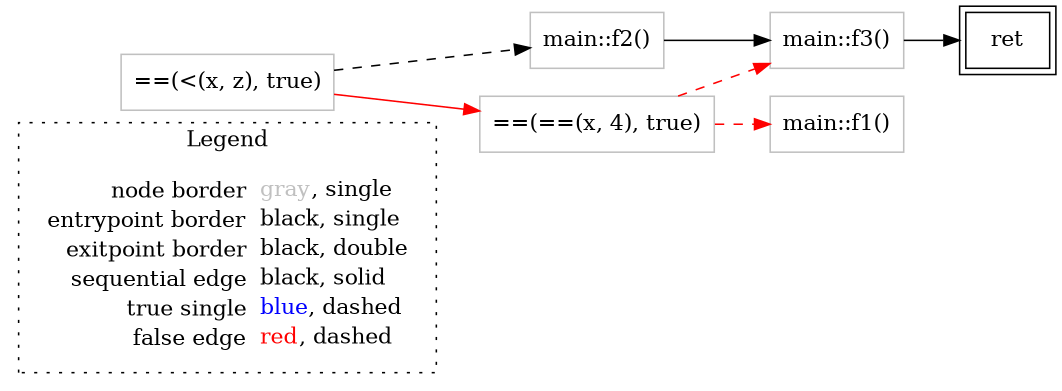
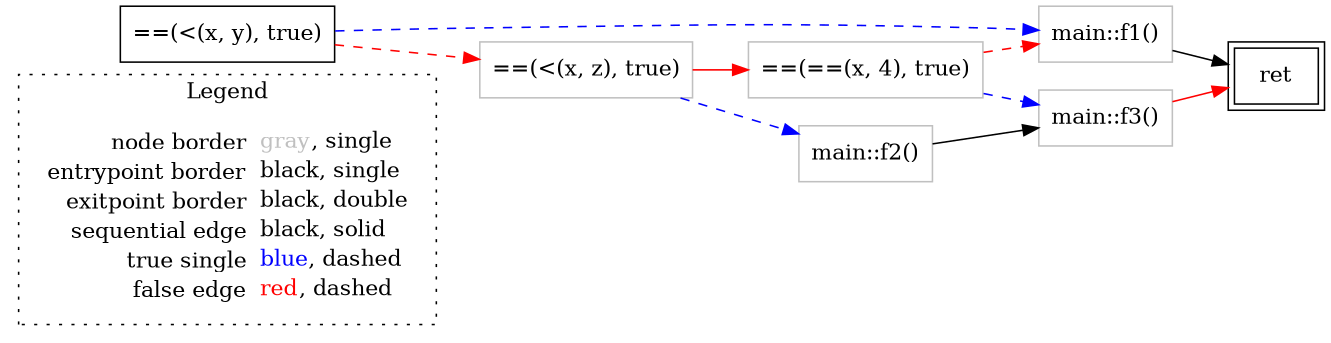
node "==(<(x, y), true)": added
edge "main::f3()" -> "ret": color black -> red
edge "main::f1()" -> "ret": added
edge "==(<(x, z), true)" -> "main::f2()": color black -> blue
edge "==(==(x, 4), true)" -> "main::f3()": color red -> blue
